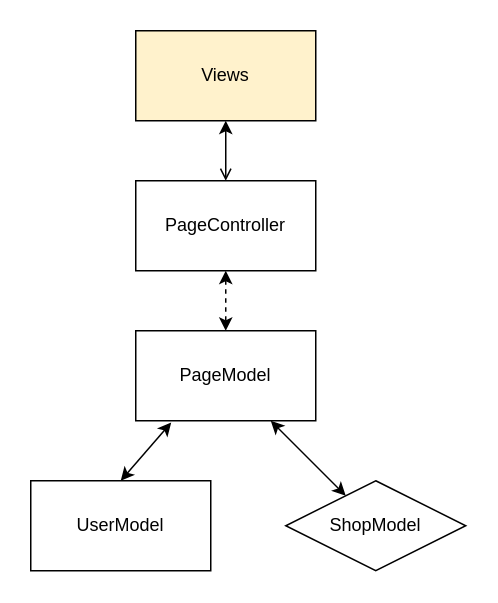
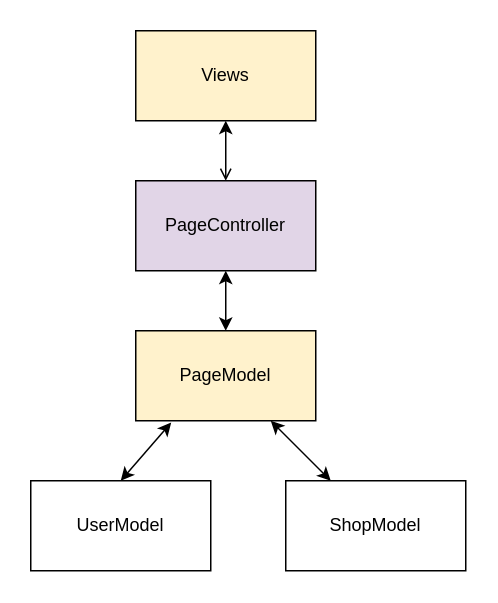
node "PageController": fillcolor #ffffff -> #e1d5e7
edge "PageController" -- "PageModel": style dashed -> solid
node "PageModel": fillcolor #ffffff -> #fff2cc
node "ShopModel": shape diamond -> rectangle
